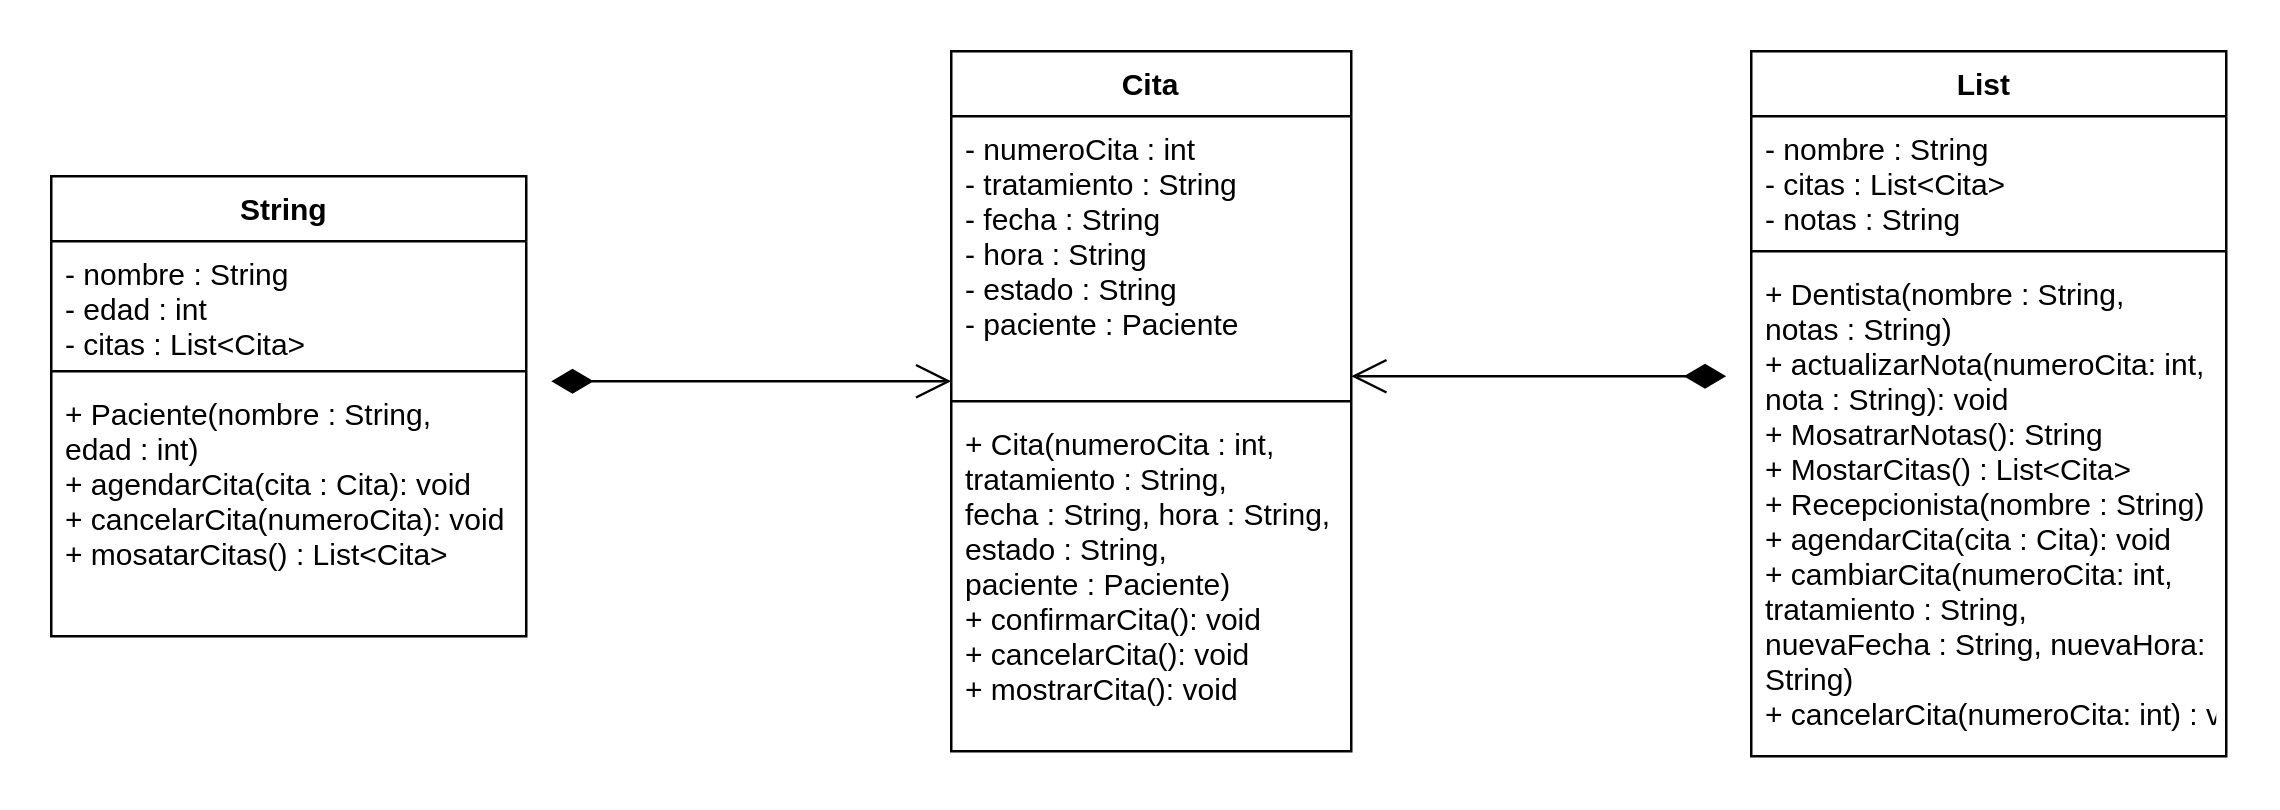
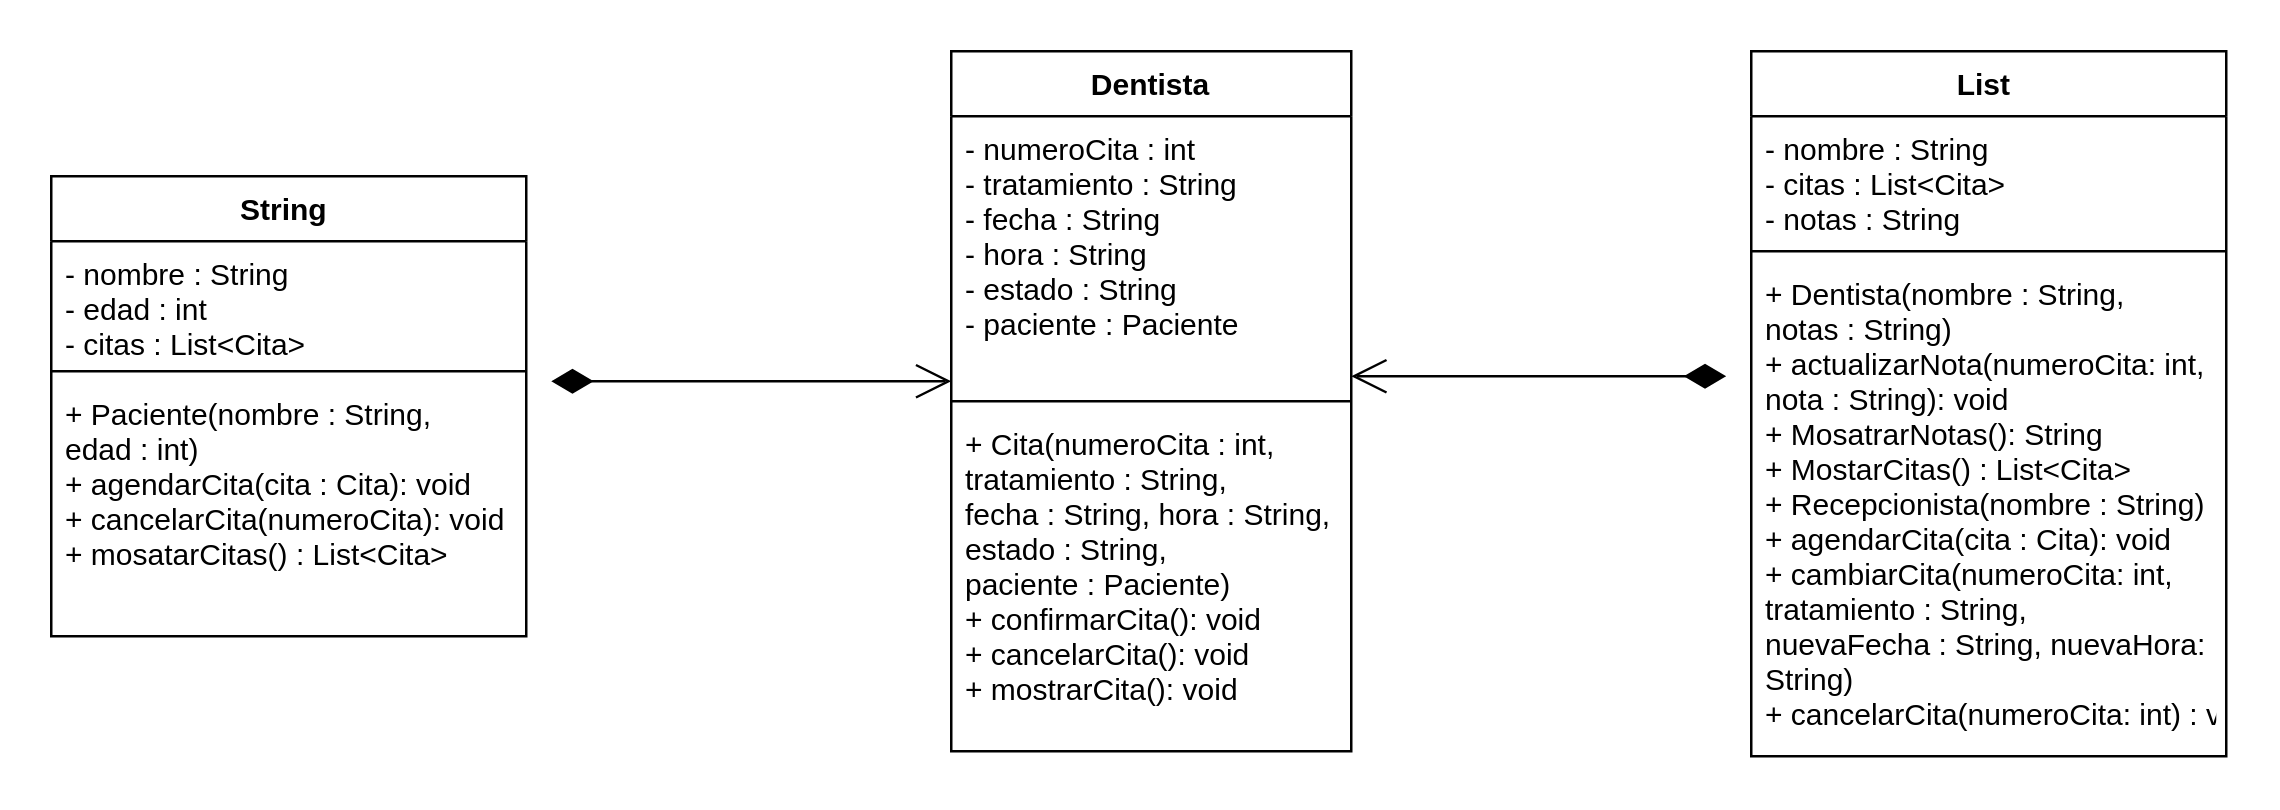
node "Cita": label "Cita" -> "Dentista"
